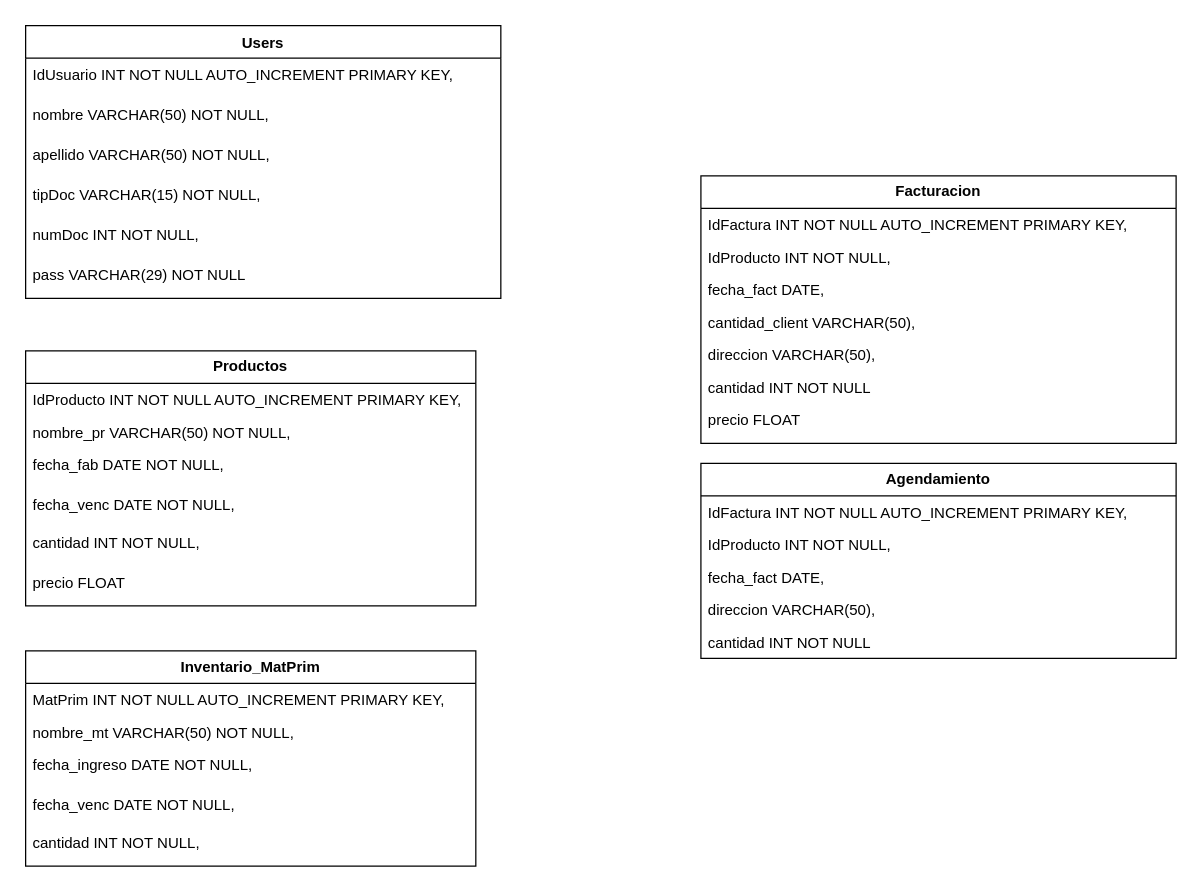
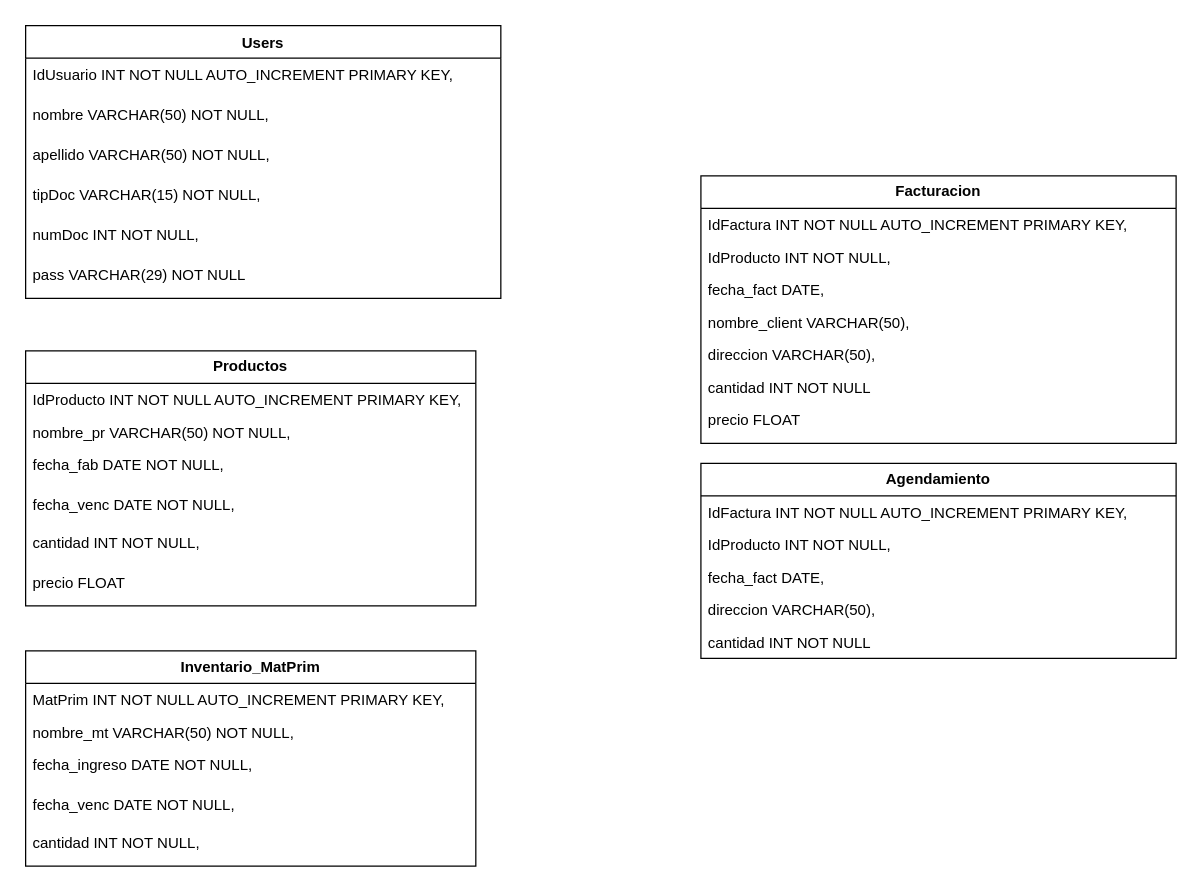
node "cantidad_client VARCHAR(50),": label "cantidad_client VARCHAR(50)," -> "nombre_client VARCHAR(50),"
